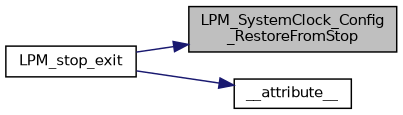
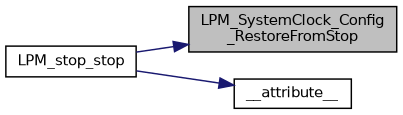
node "LPM_stop_exit": label "LPM_stop_exit" -> "LPM_stop_stop"
